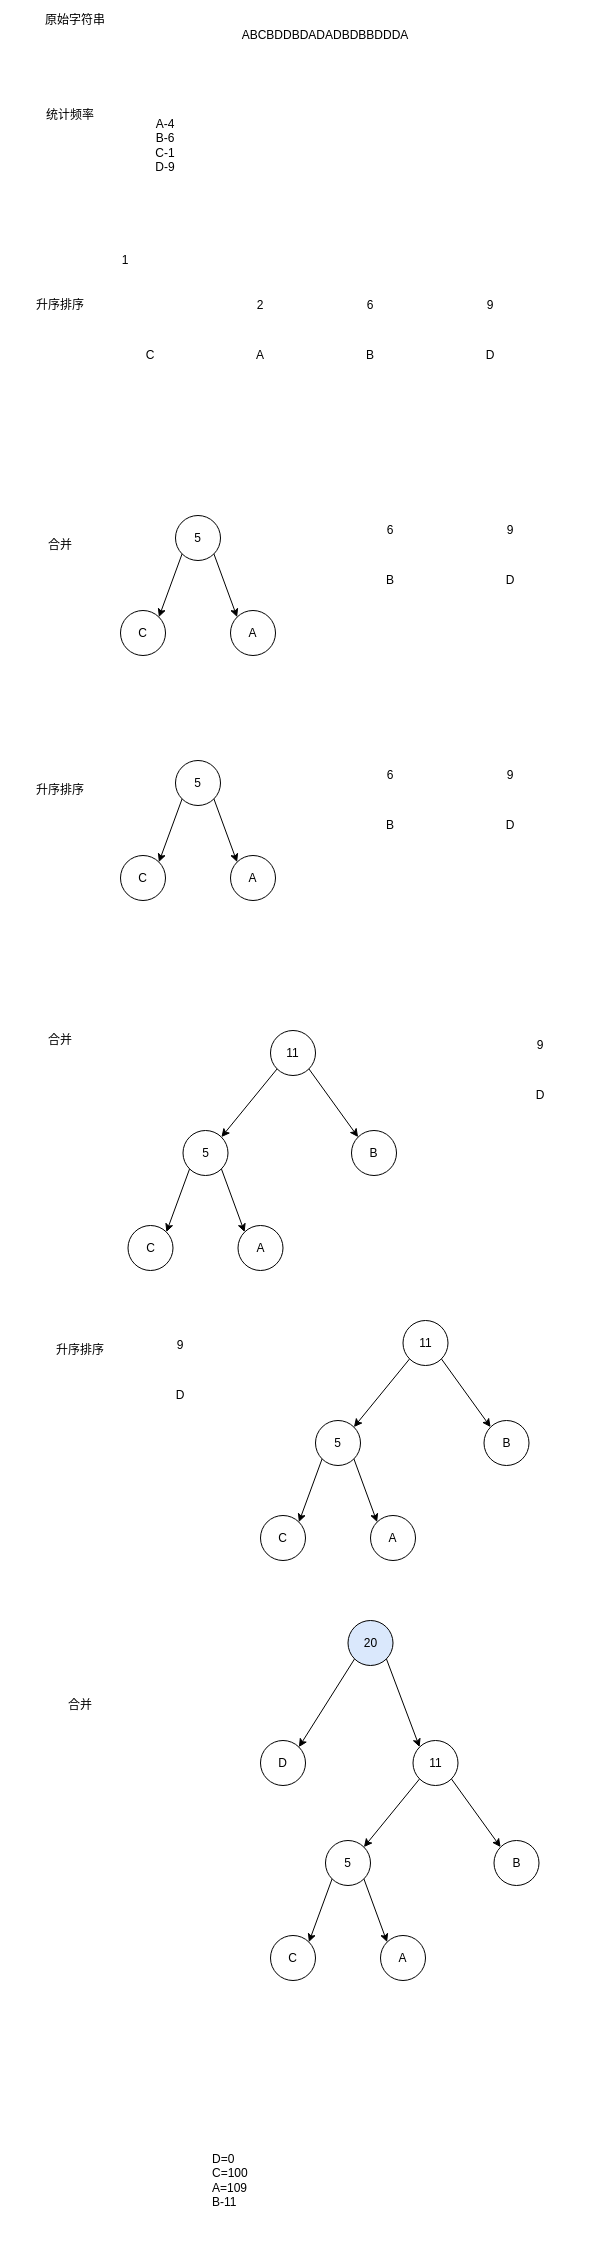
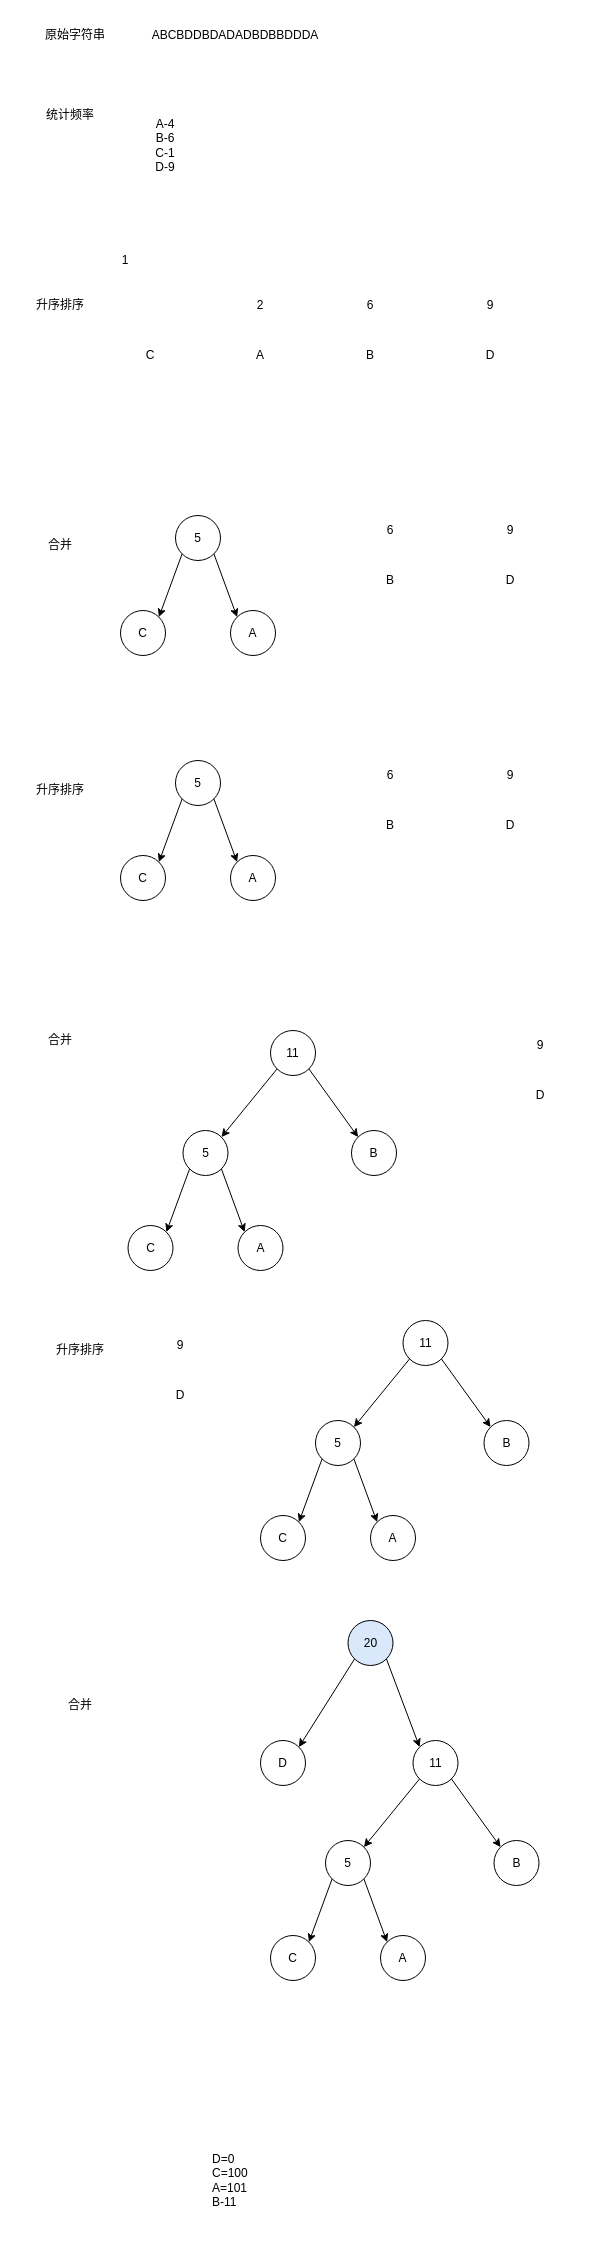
node "原始字符串": moved (76, 21) -> (76, 36)
node "ABCBDDBDADADBDBBDDDA": moved (326, 36) -> (236, 36)
node "D=0 C=100 A=109 B-11": label "D=0 C=100 A=109 B-11" -> "D=0 C=100 A=101 B-11"
